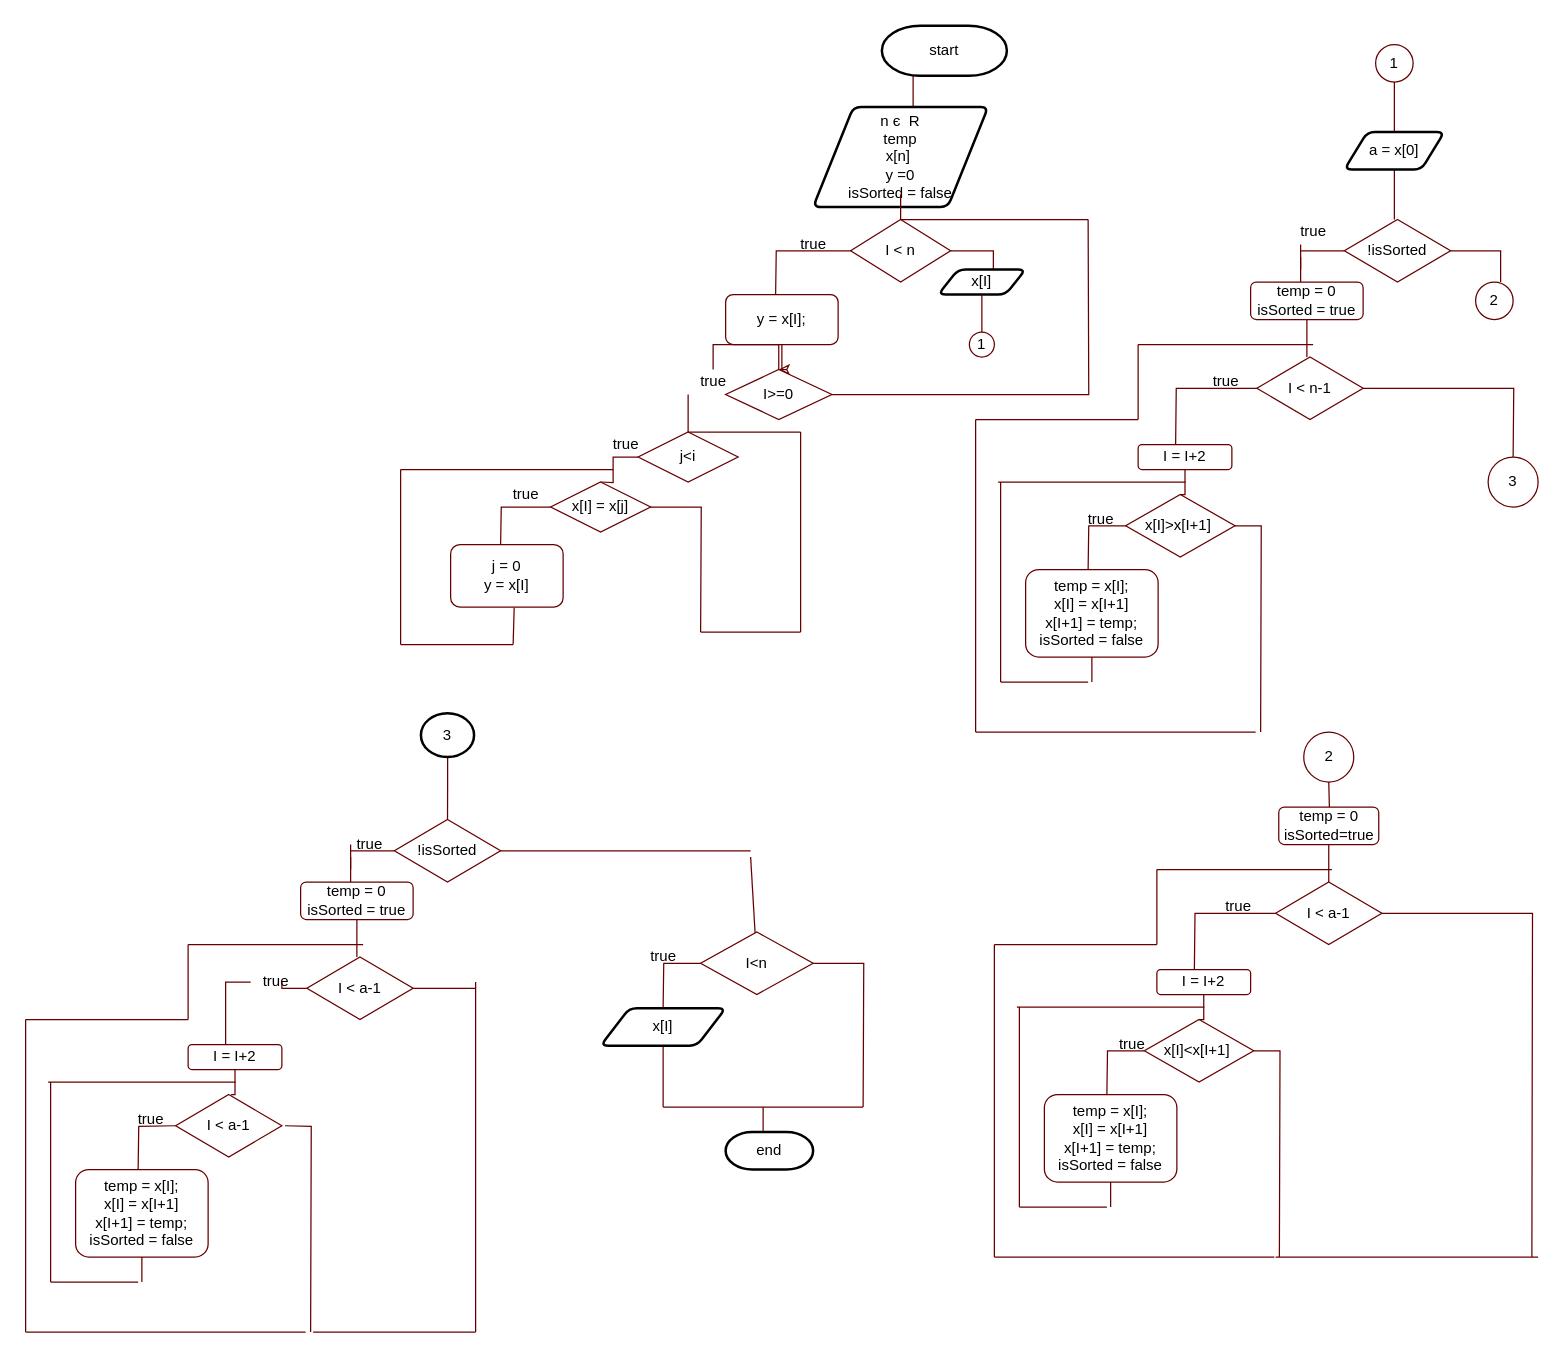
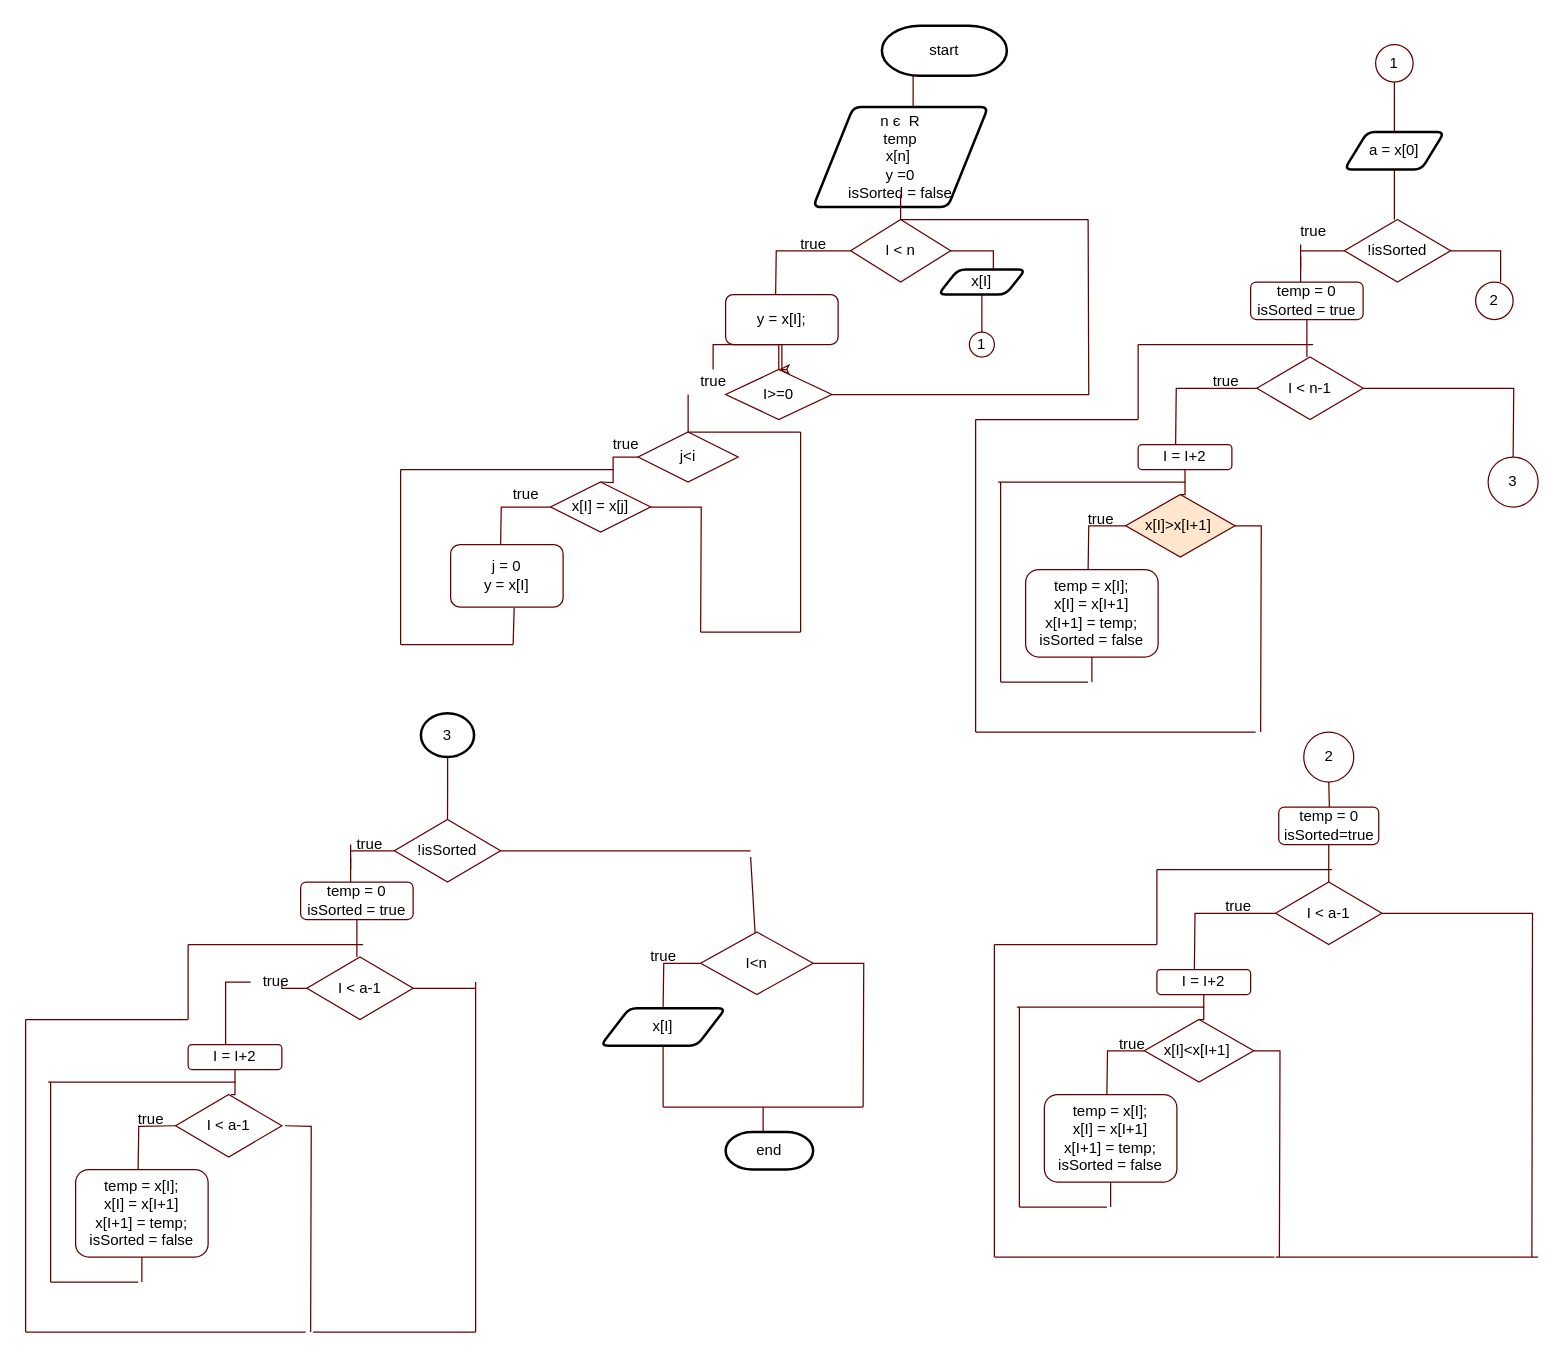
node "x[I]>x[I+1]": fillcolor #ffffff -> #ffe6cc
